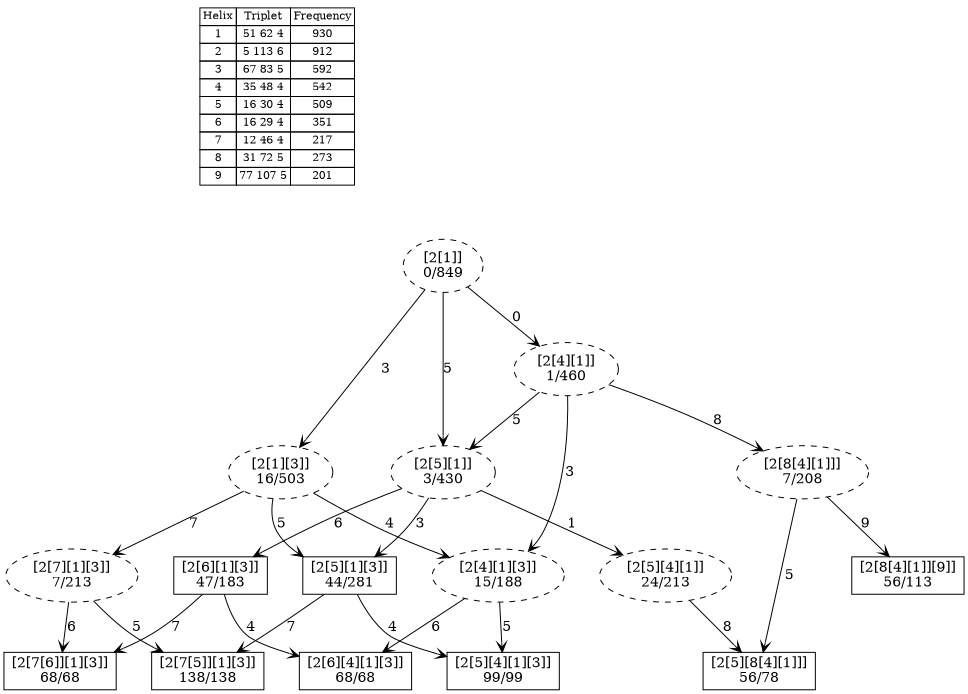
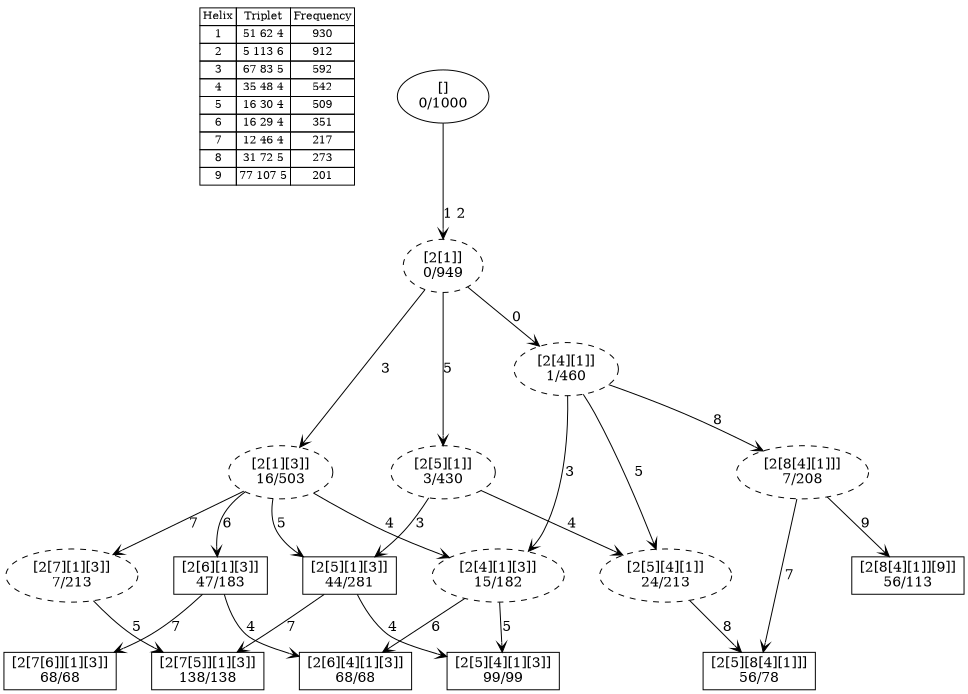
node "[] 0/1000": added
node "[2[1]] 0/849": label "[2[1]] 0/849" -> "[2[1]] 0/949"
edge "[2[4][1]] 1/460" -> "[2[5][1]] 3/430": now "[2[4][1]] 1/460" -> "[2[5][4][1]] 24/213"
edge "[2[5][1]] 3/430" -> "[2[6][1][3]] 47/183": now "[2[1][3]] 16/503" -> "[2[6][1][3]] 47/183"
edge "[2[5][1]] 3/430" -> "[2[5][4][1]] 24/213": label "1 " -> "4 "
node "[2[4][1][3]] 15/188": label "[2[4][1][3]] 15/188" -> "[2[4][1][3]] 15/182"
edge "[2[8[4][1]]] 7/208" -> "[2[5][8[4][1]]] 56/78": label "5 " -> "7 "
edge "[2[7][1][3]] 7/213" -> "[2[7[6]][1][3]] 68/68": removed, label "6"
